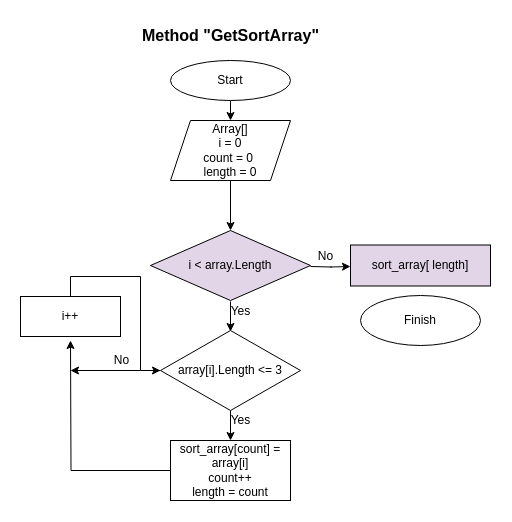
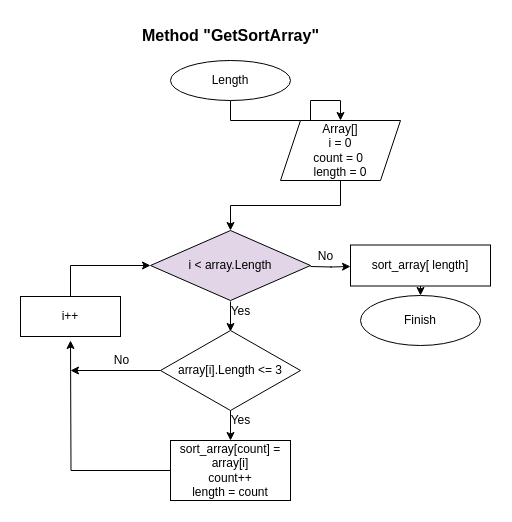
node "Start": label "Start" -> "Length"
node "Array[] i = 0 count = 0 length = 0": moved (231, 151) -> (341, 151)
node "sort_array[ length]": fillcolor #e1d5e7 -> #ffffff
edge "i++" -> "array[i].Length <= 3": now "i++" -> "i < array.Length"
edge "sort_array[ length]" -> "Finish": added
